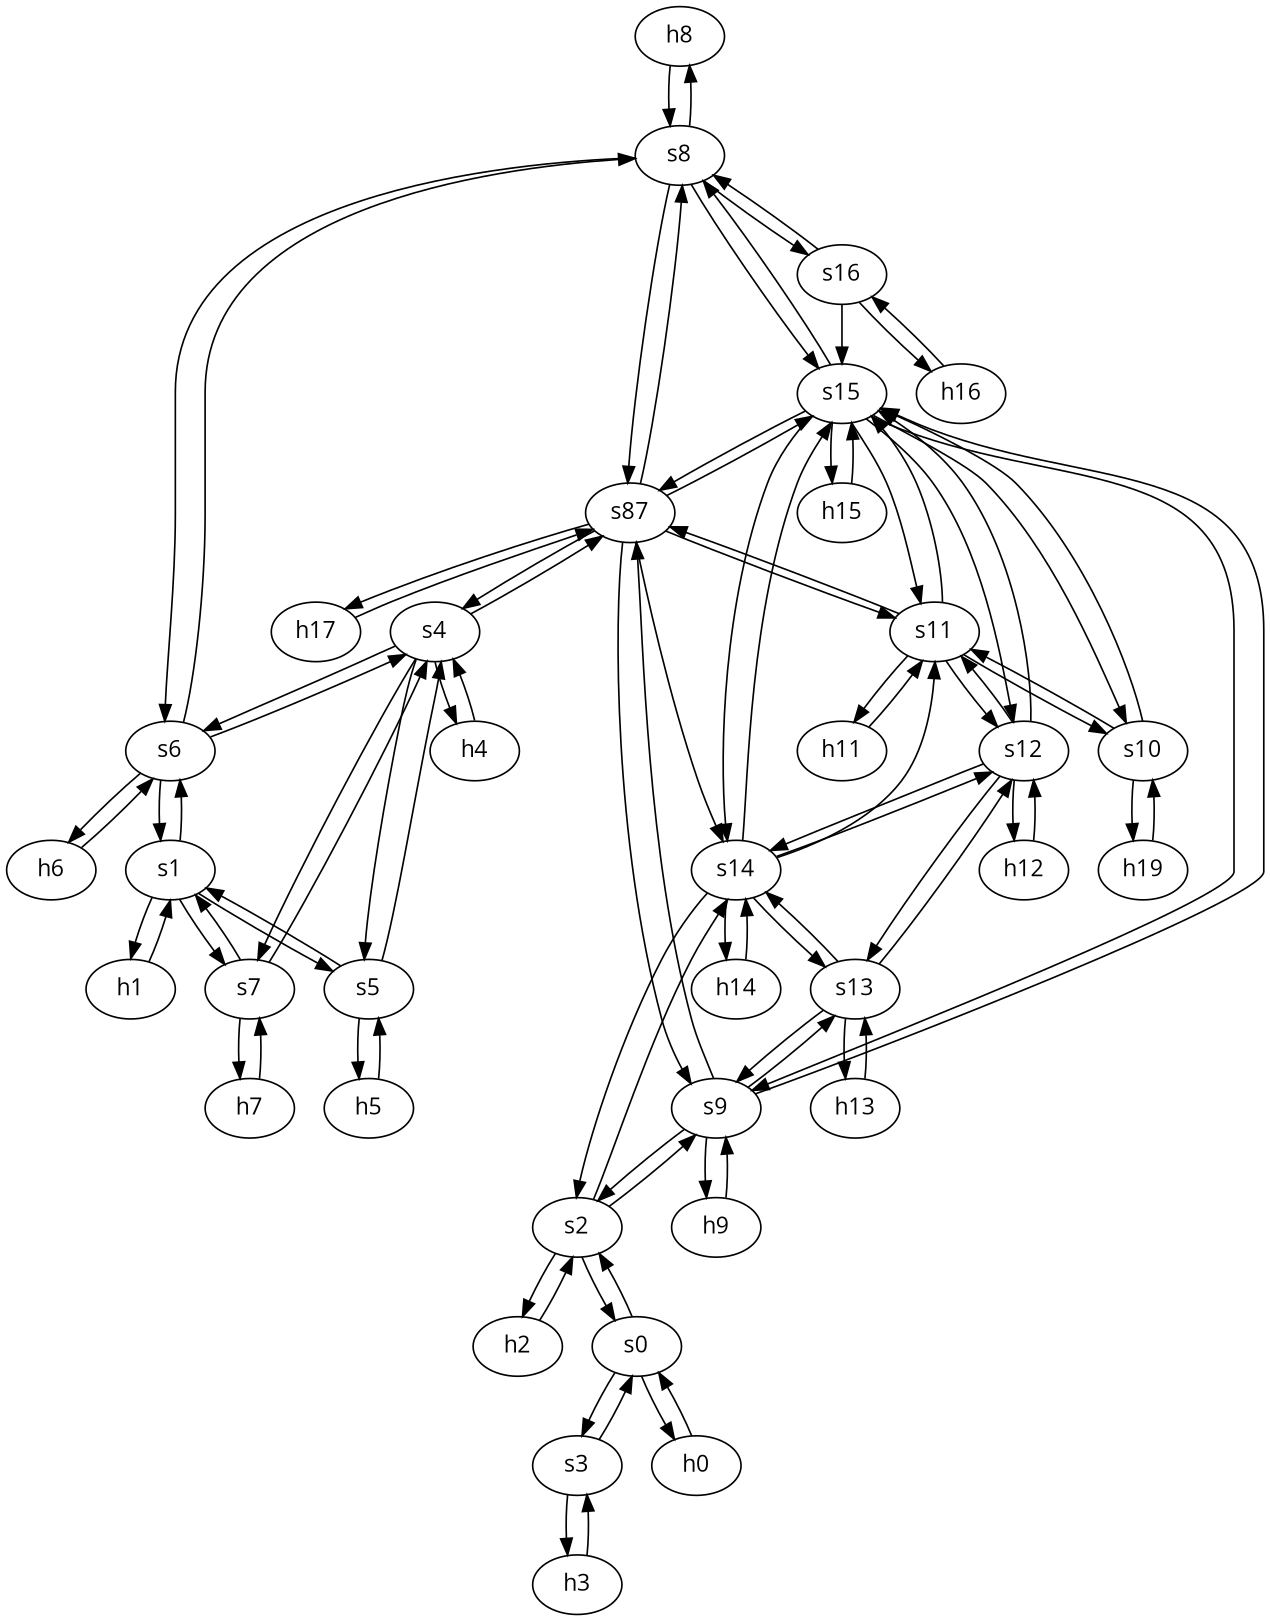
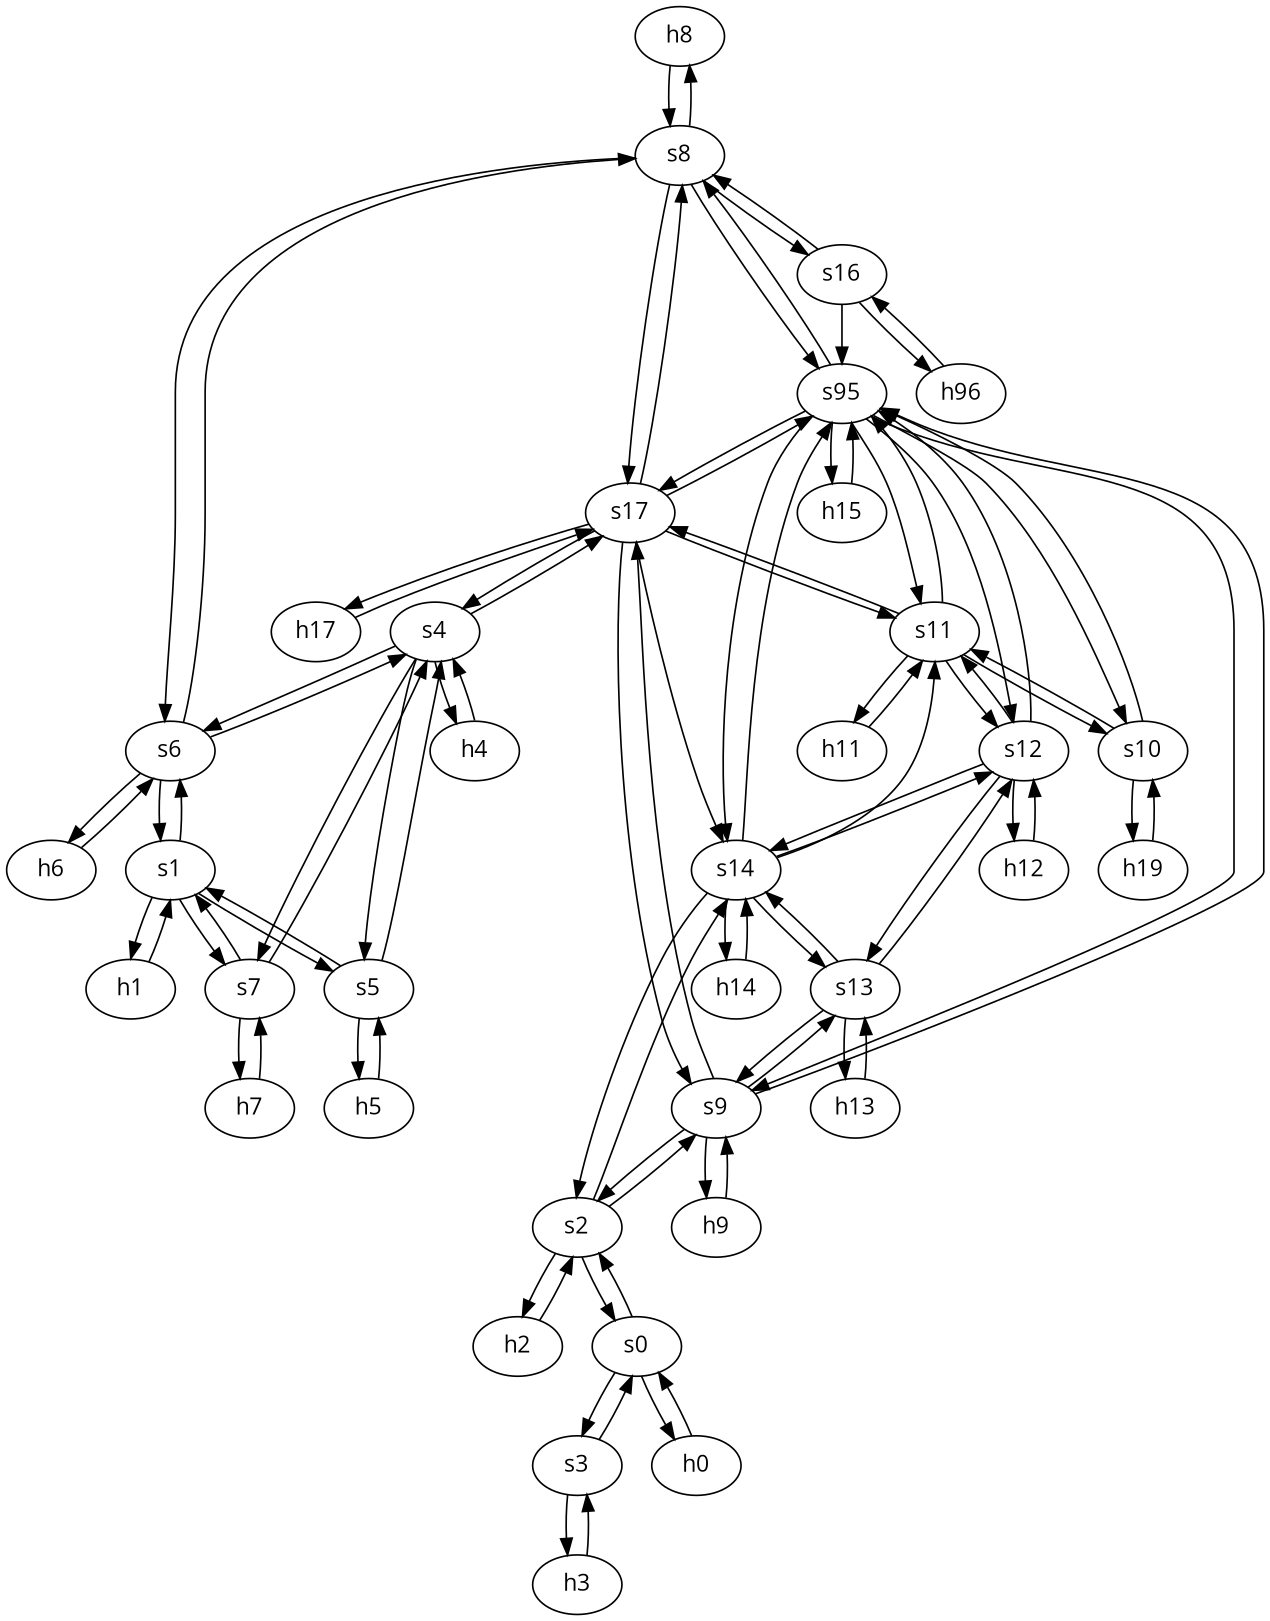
node "s15": label "s15" -> "s95"
node "h16": label "h16" -> "h96"
node "s87": label "s87" -> "s17"
